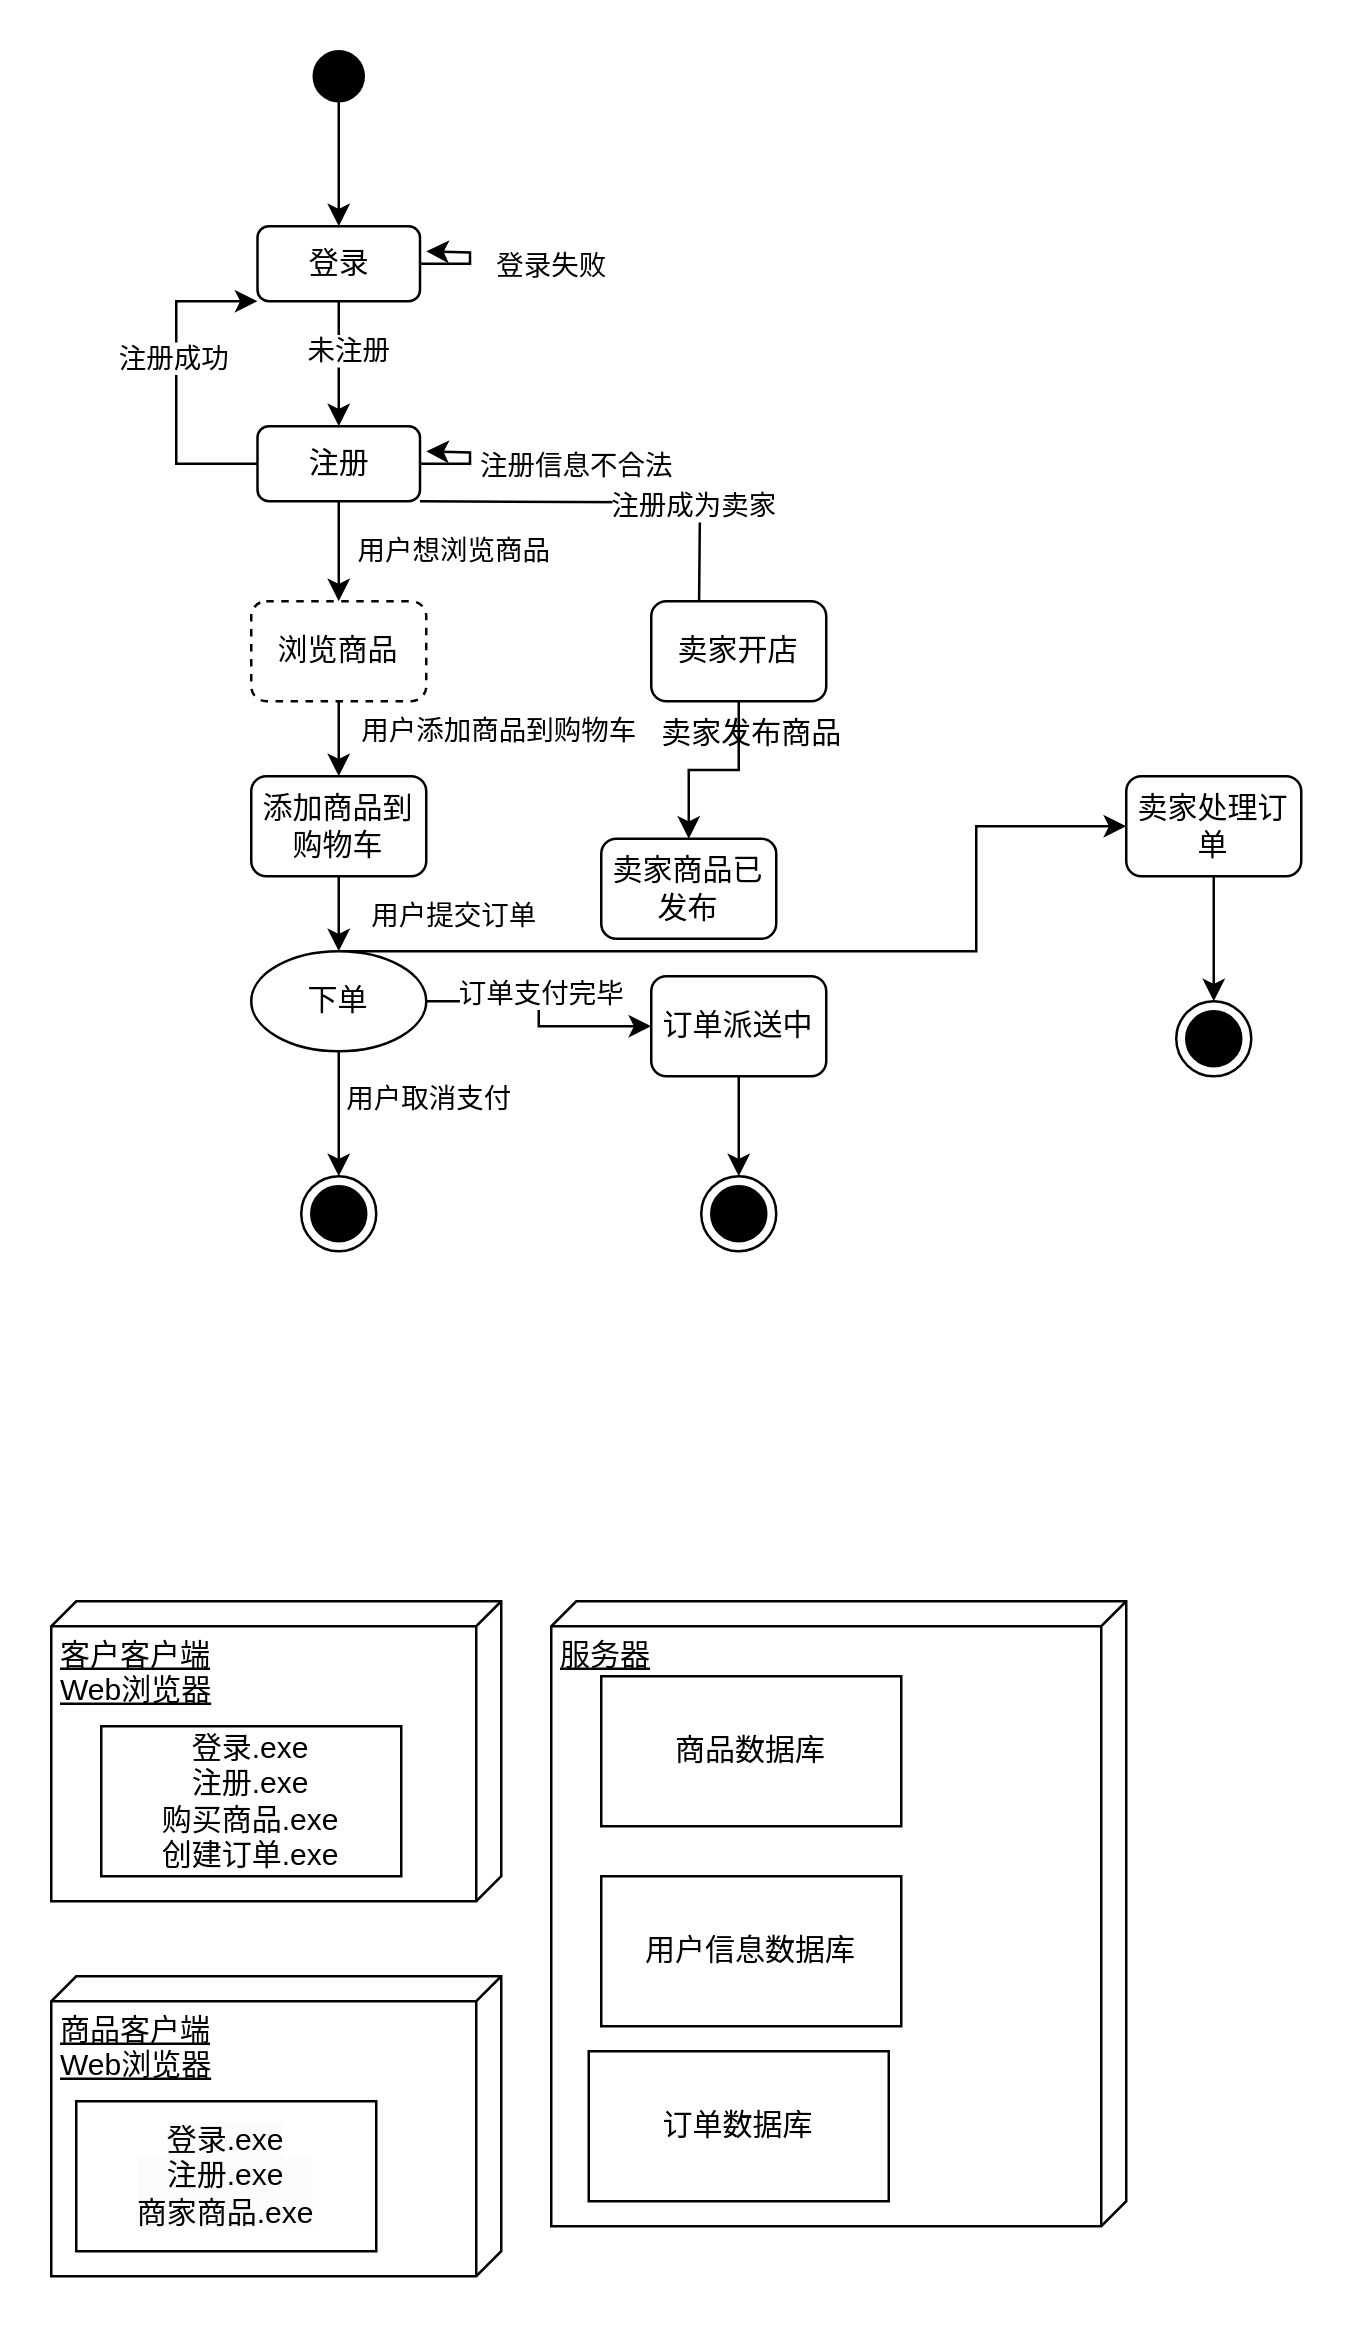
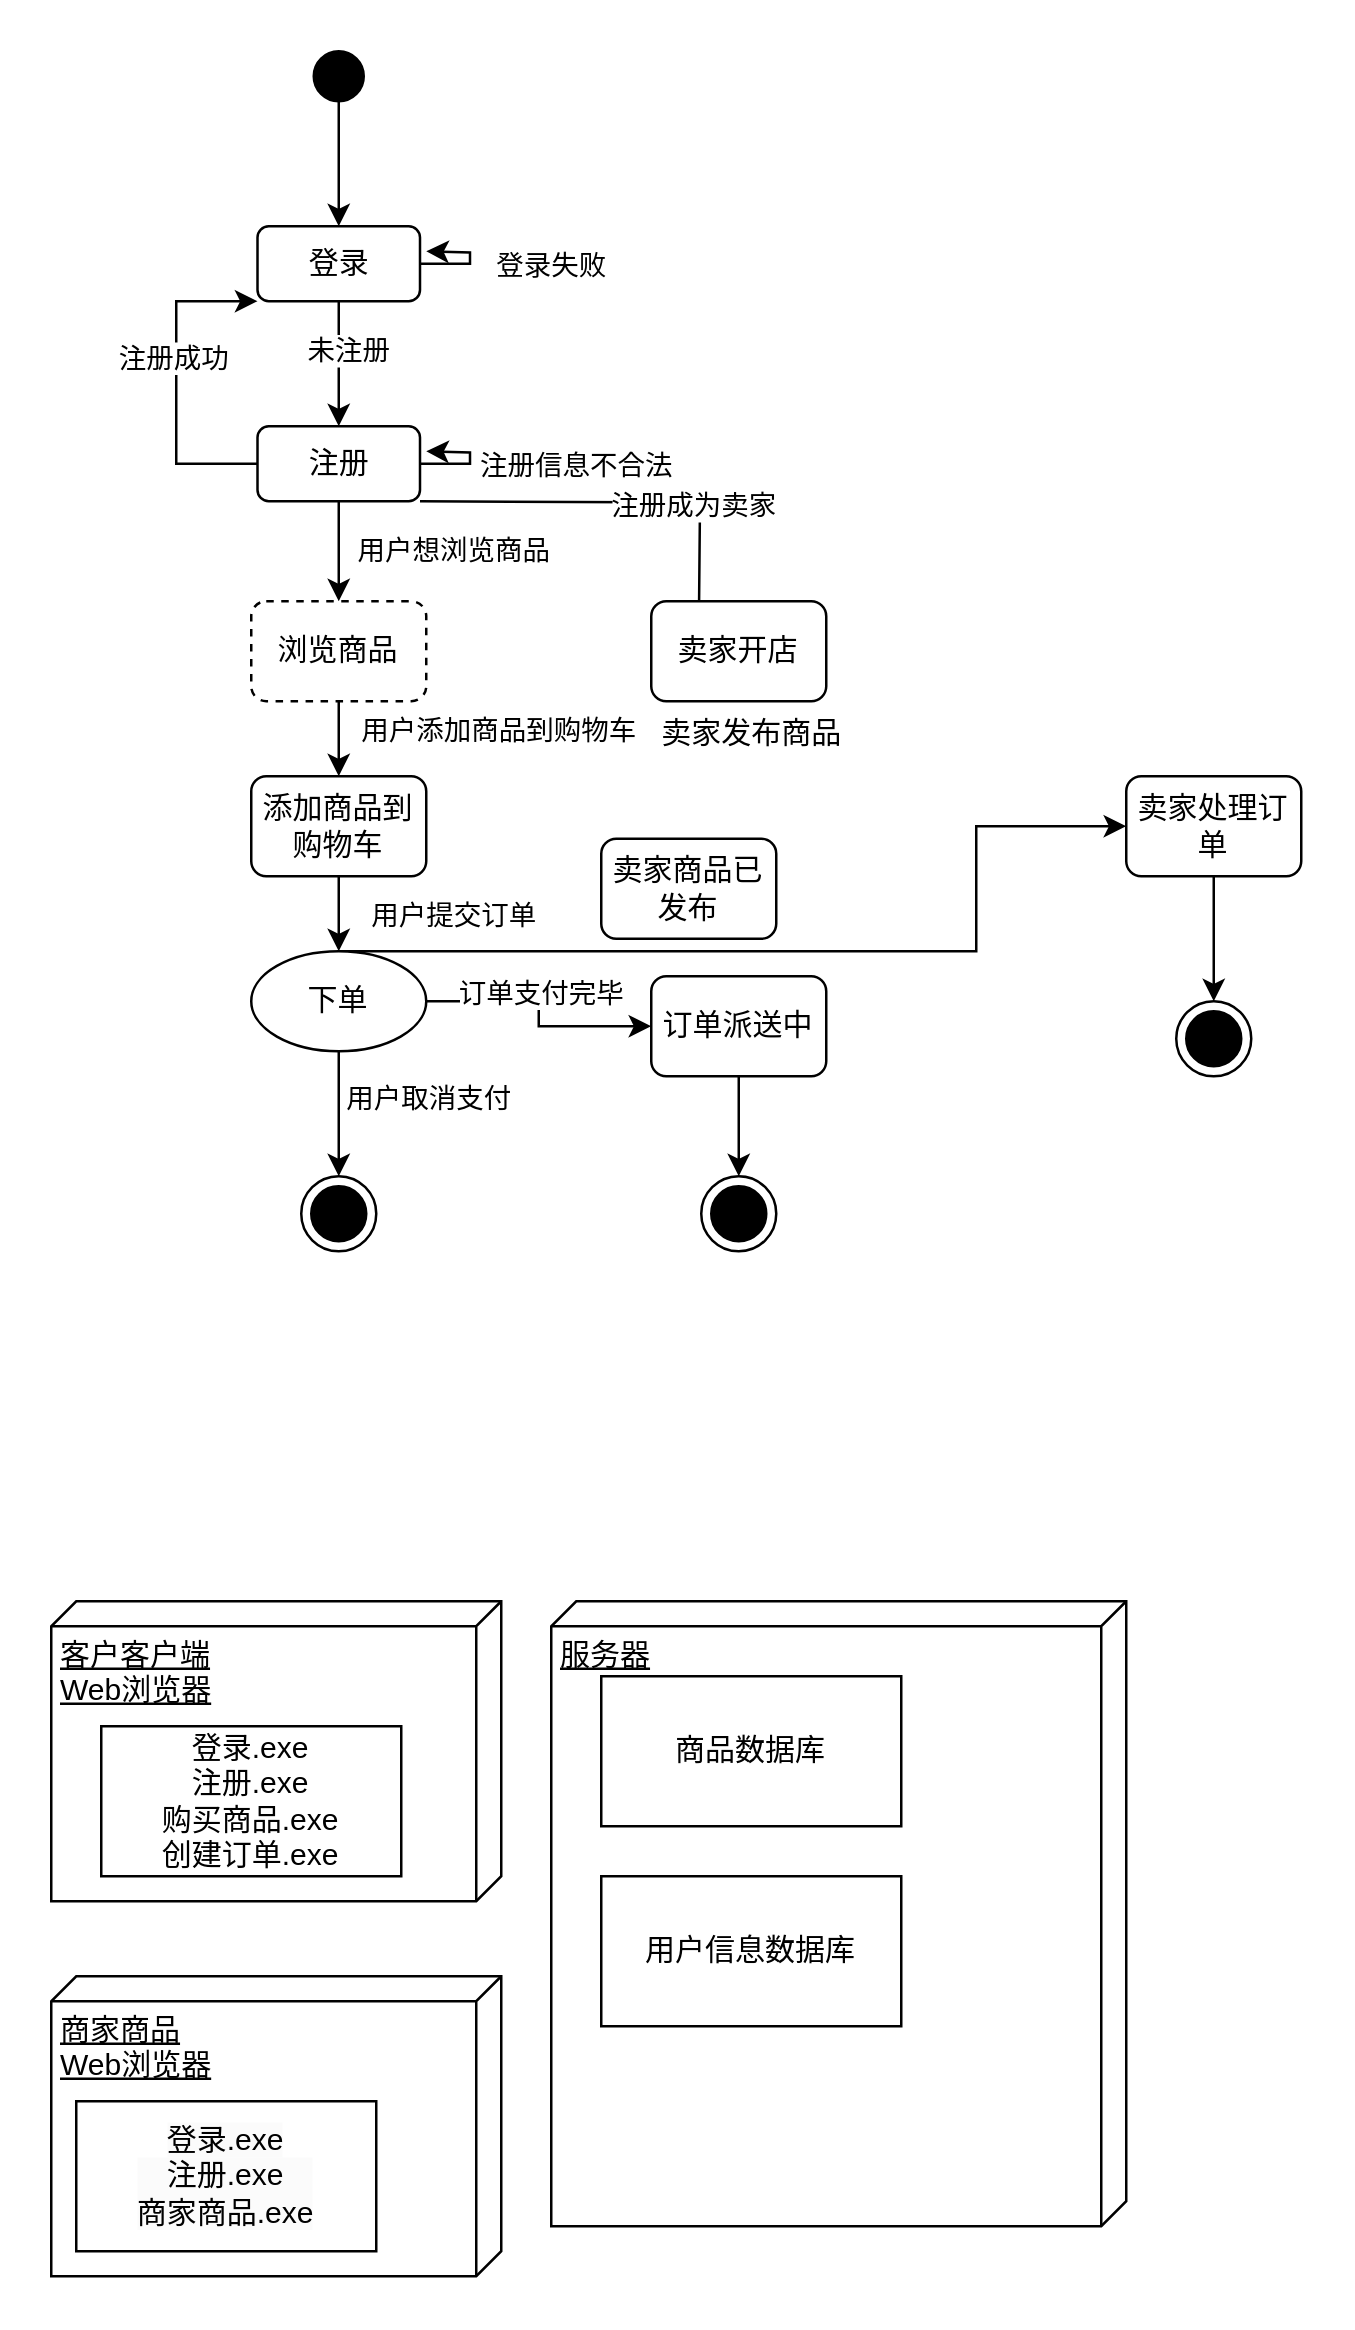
edge "卖家开店" -> "卖家商品已发布": removed
node "商品客户端 Web浏览器": label "商品客户端 Web浏览器" -> "商家商品 Web浏览器"
node "订单数据库": removed
